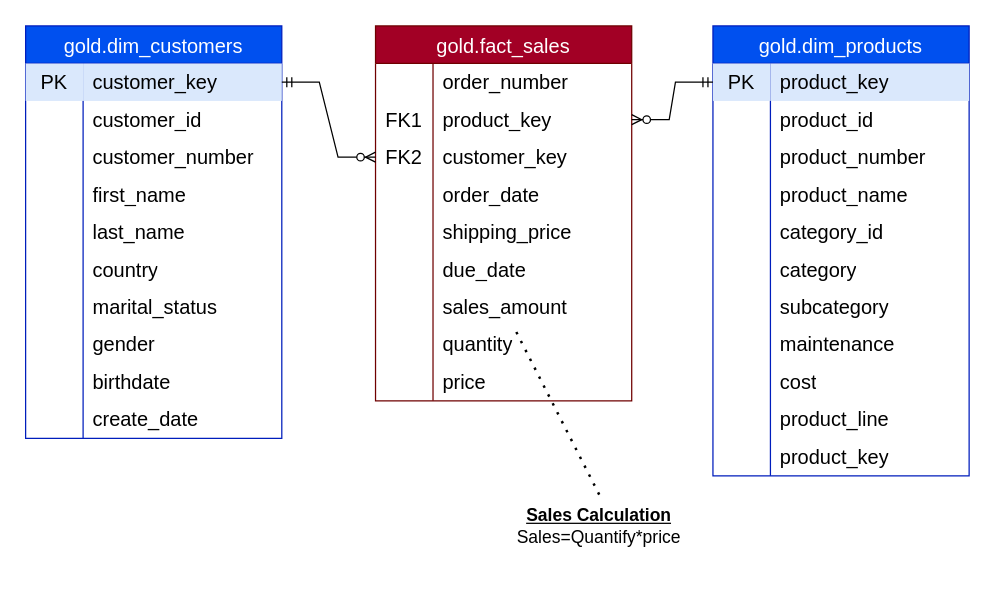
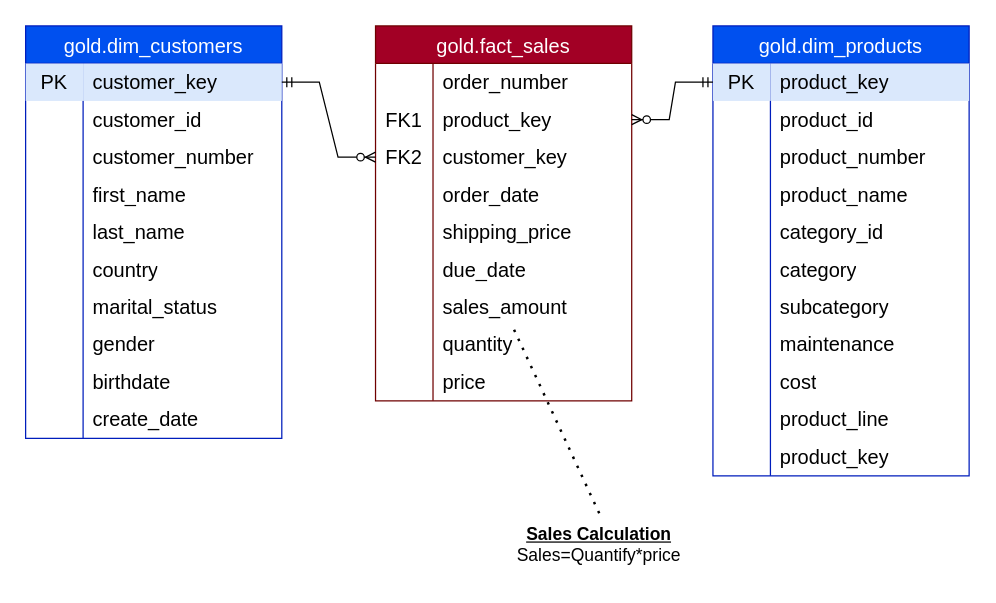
node "Sales Calculation Sales=Quantify*price": moved (599, 526) -> (599, 544)
